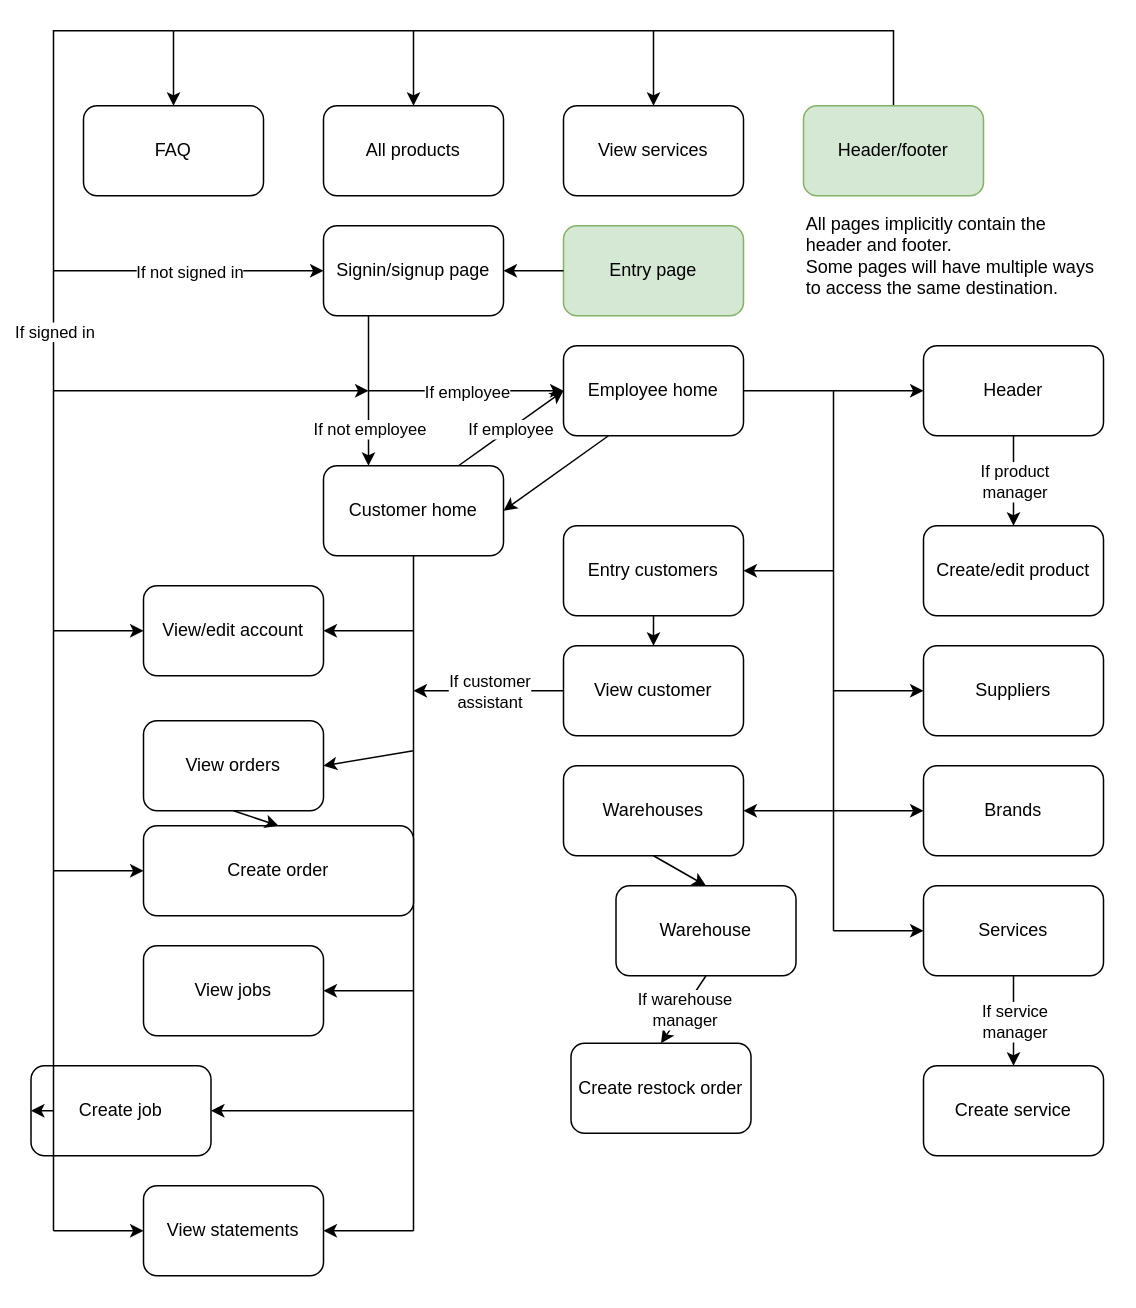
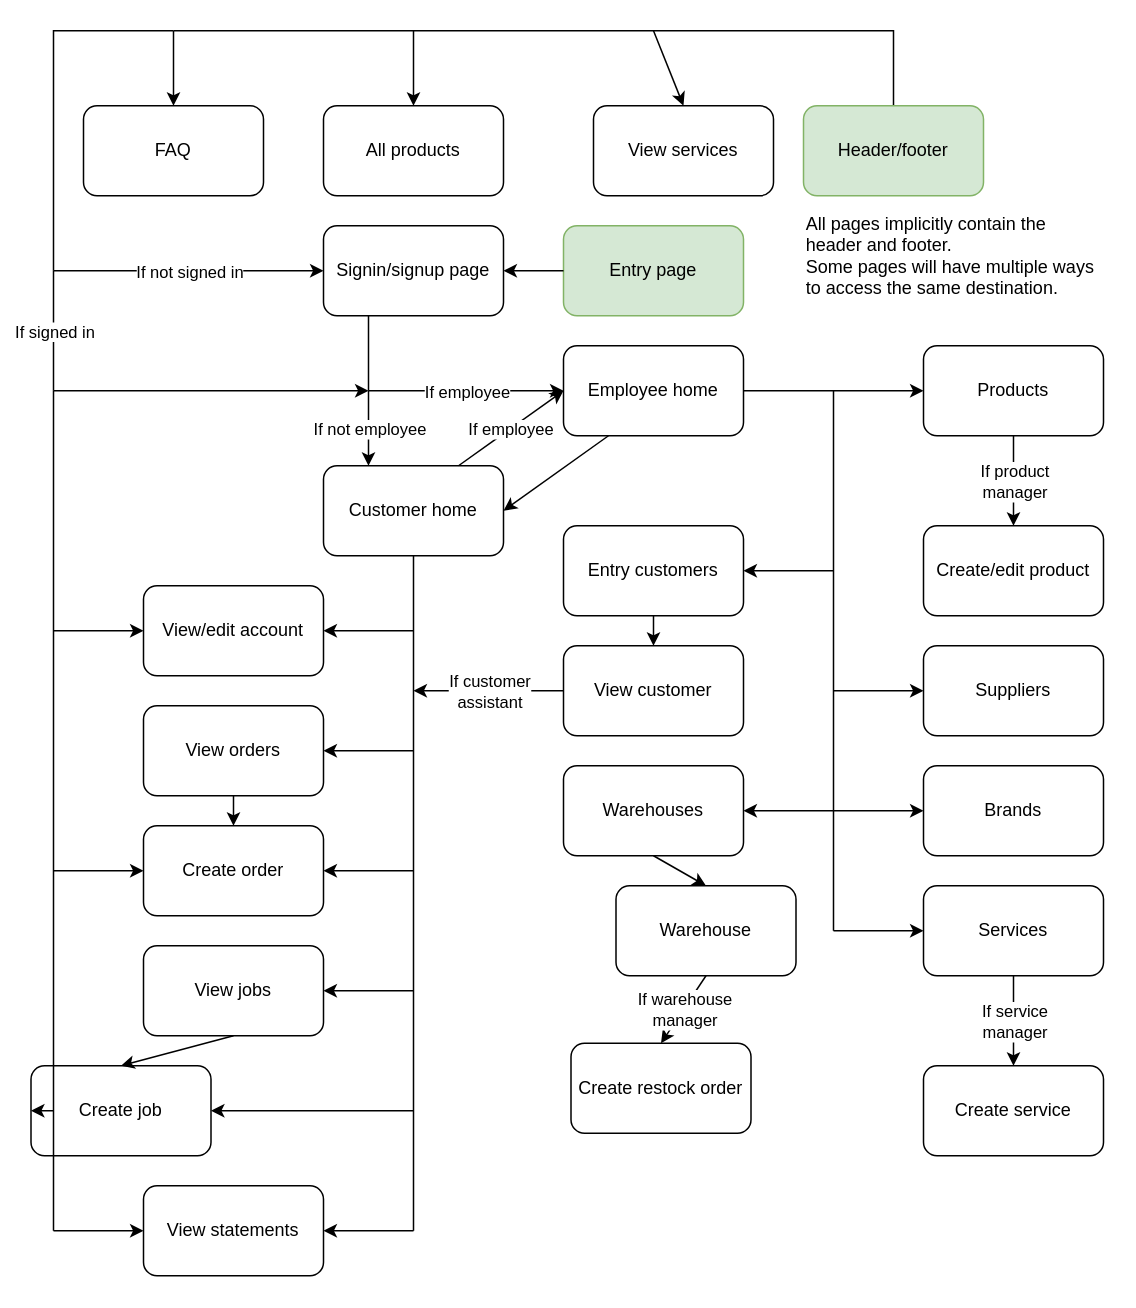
node "View services": moved (653, 151) -> (683, 151)
node "Header": label "Header" -> "Products"
node "View orders": moved (233, 766) -> (233, 751)
node "Create order": size 270x90 -> 180x90
edge "View jobs" -> "Create job": added
